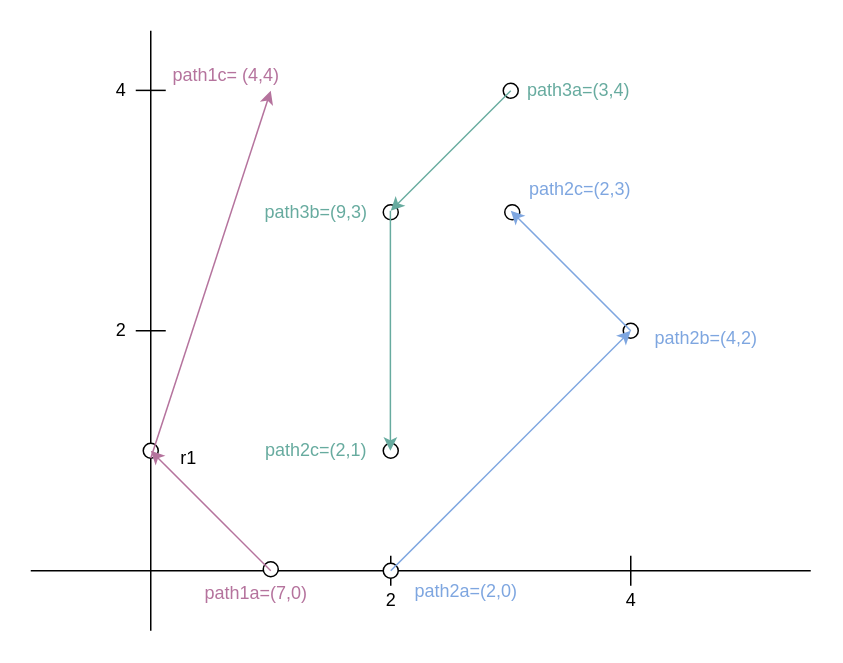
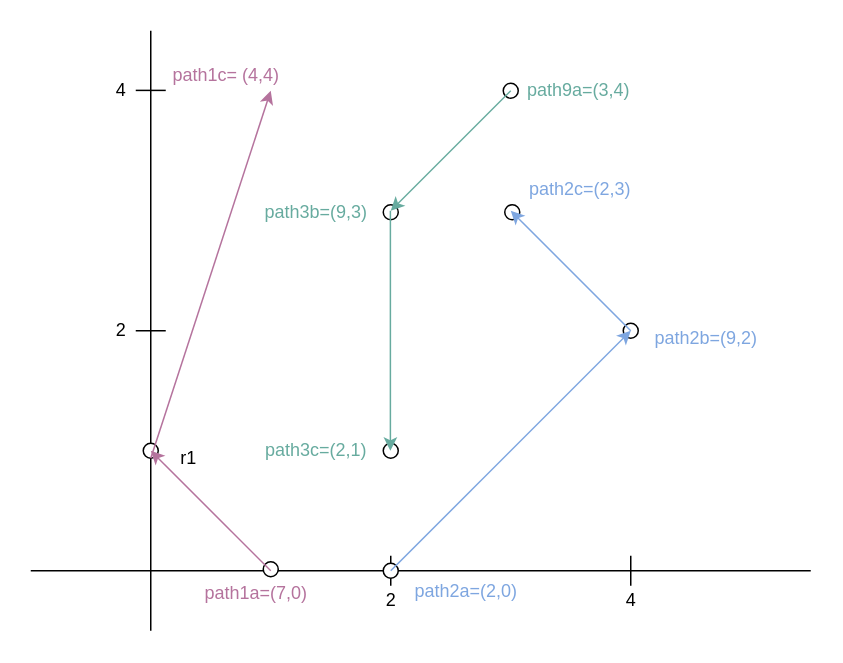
node "path3a=(3,4)": label "path3a=(3,4)" -> "path9a=(3,4)"
node "path2b=(4,2)": label "path2b=(4,2)" -> "path2b=(9,2)"
node "path2c=(2,1)": label "path2c=(2,1)" -> "path3c=(2,1)"
